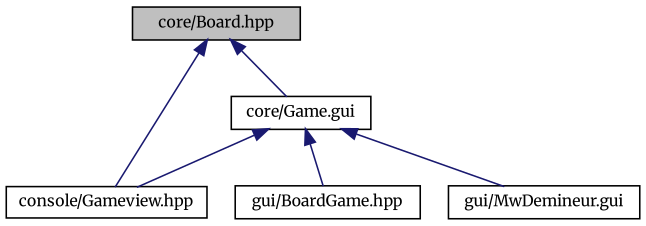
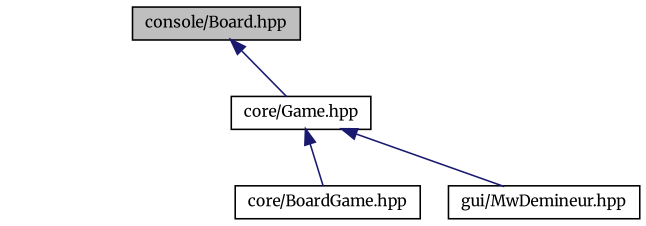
node "core/Board.hpp": label "core/Board.hpp" -> "console/Board.hpp"
node "core/Game.gui": label "core/Game.gui" -> "core/Game.hpp"
node "console/Gameview.hpp": removed
node "gui/BoardGame.hpp": label "gui/BoardGame.hpp" -> "core/BoardGame.hpp"
node "gui/MwDemineur.gui": label "gui/MwDemineur.gui" -> "gui/MwDemineur.hpp"
